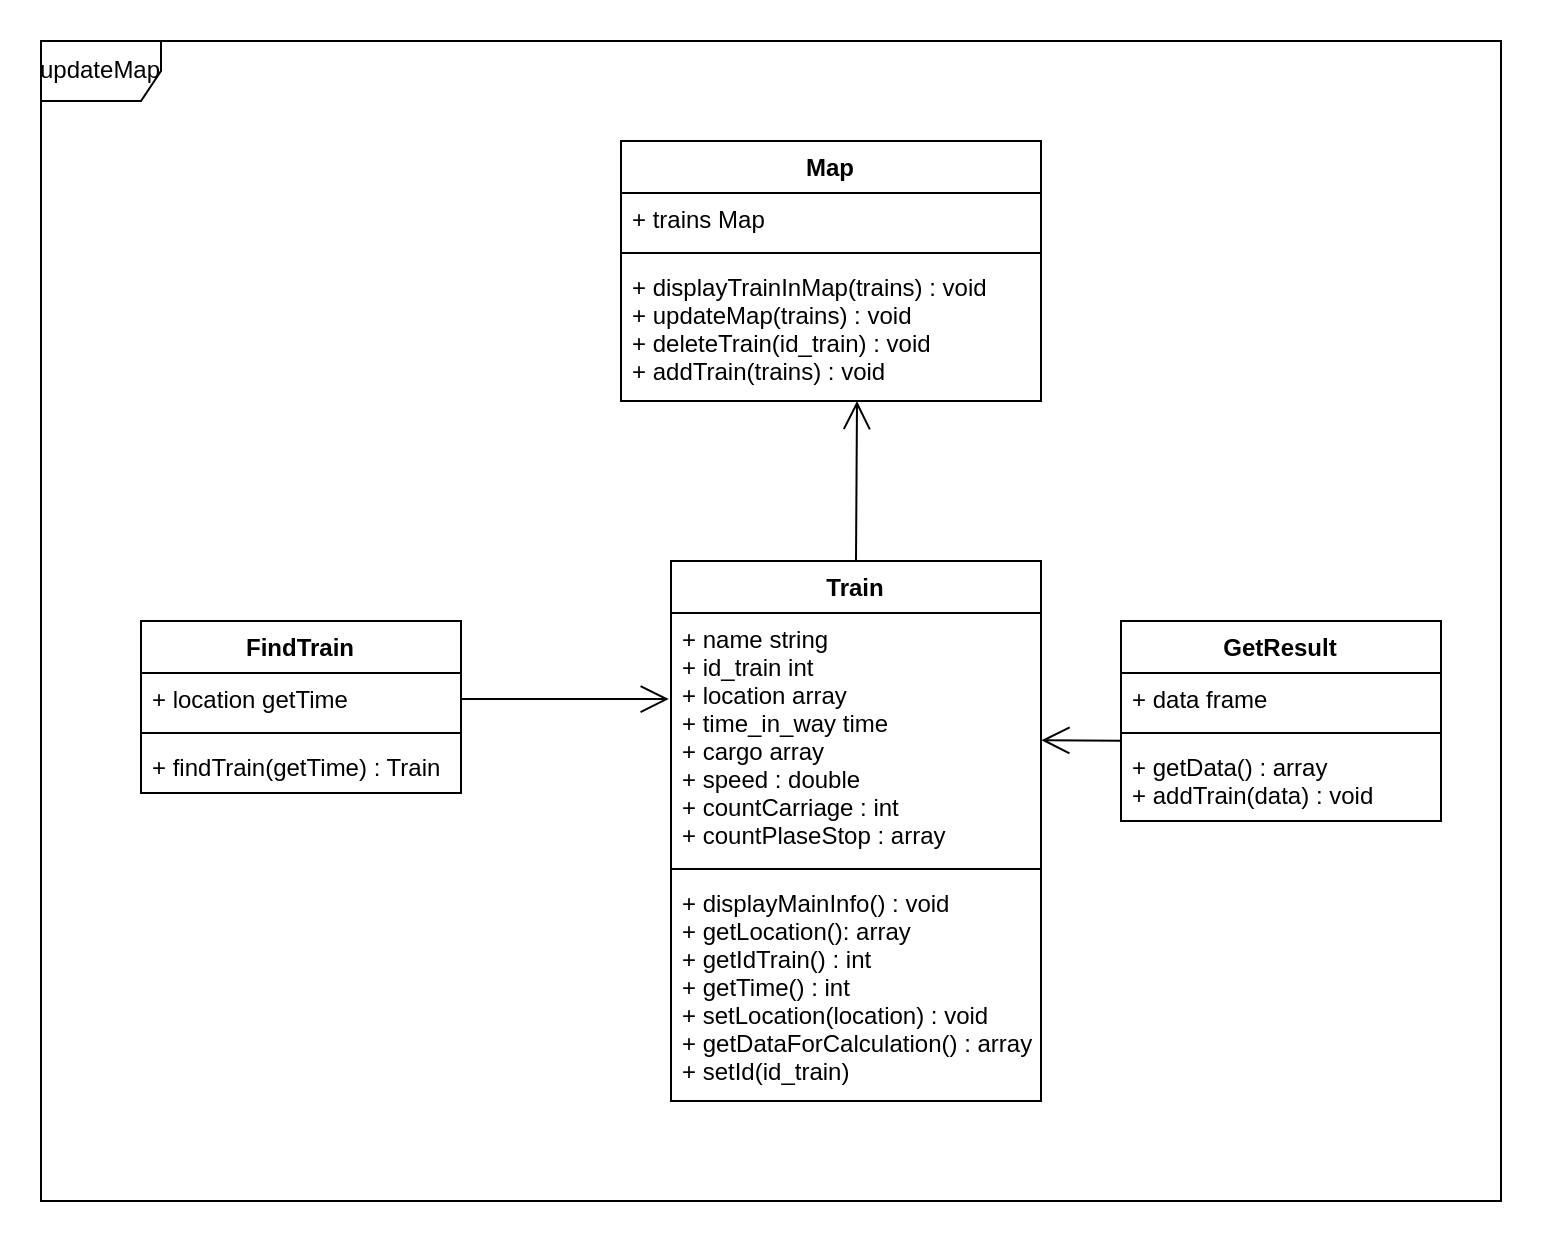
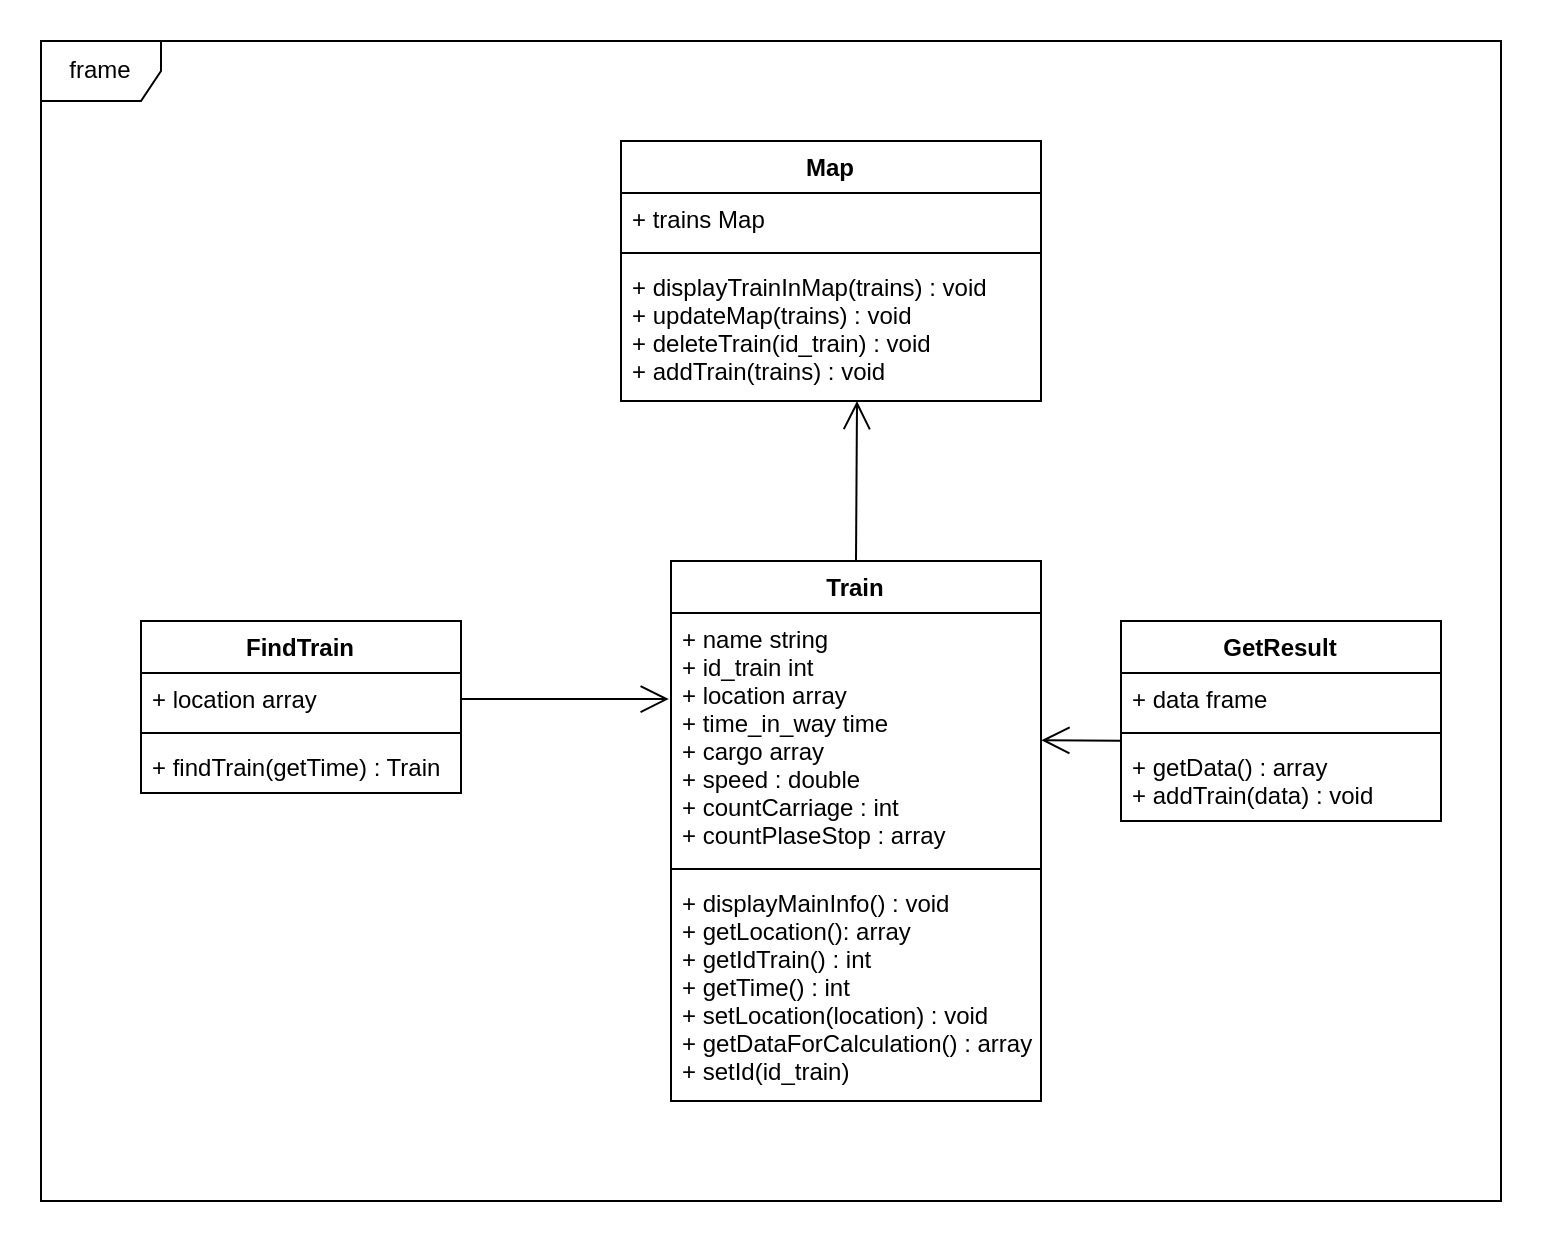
node "updateMap": label "updateMap" -> "frame"
node "+ location getTime": label "+ location getTime" -> "+ location array"
